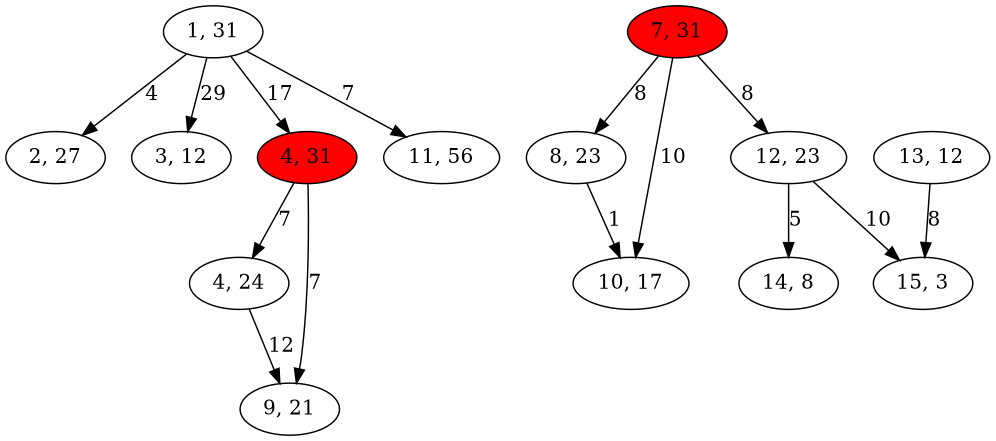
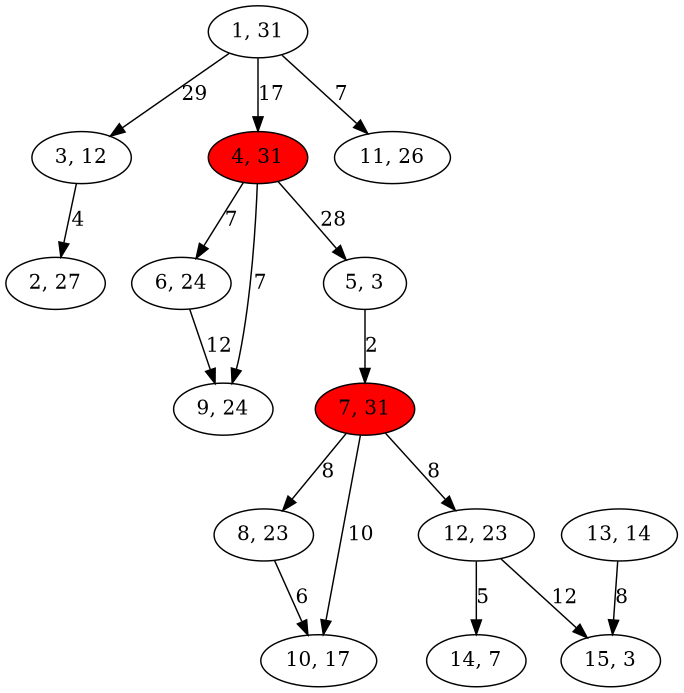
edge "1, 31" -> "2, 27": now "3, 12" -> "2, 27"
node "11, 56": label "11, 56" -> "11, 26"
node "13, 12": label "13, 12" -> "13, 14"
edge "8, 23" -> "10, 17": label "1" -> "6"
edge "12, 23" -> "15, 3": label "10" -> "12"
node "4, 24": label "4, 24" -> "6, 24"
node "5, 3": added
node "14, 8": label "14, 8" -> "14, 7"
node "9, 21": label "9, 21" -> "9, 24"
